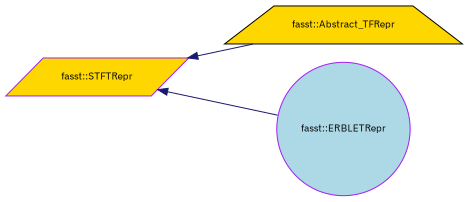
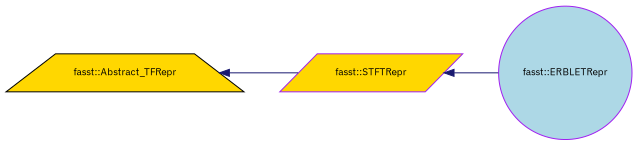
edge "fasst::Abstract_TFRepr" -> "fasst::STFTRepr": reversed
